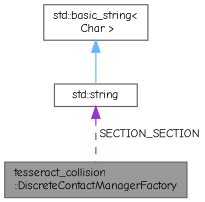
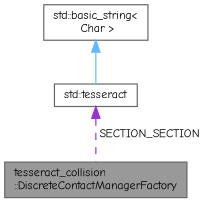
node "std::string": label "std::string" -> "std::tesseract"
